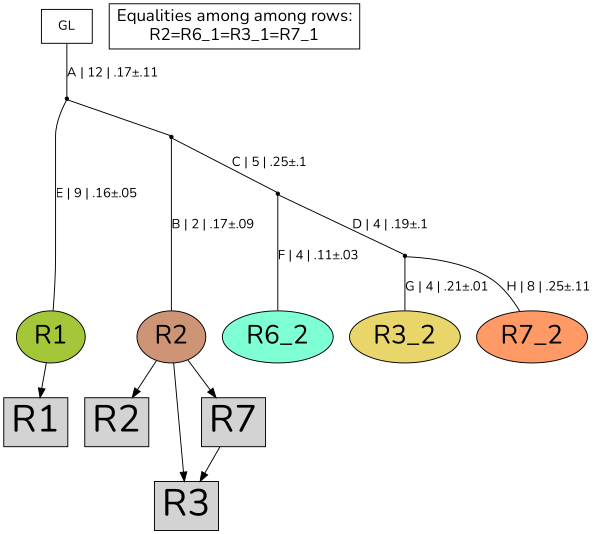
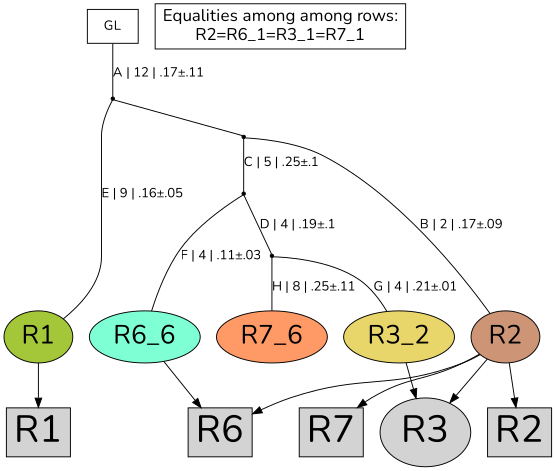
node "R6_2": label "R6_2" -> "R6_6"
node "R7_2": label "R7_2" -> "R7_6"
node "R6": added
edge "R7" -> "R3": now "R3_2" -> "R3"
node "R3": shape box -> ellipse
